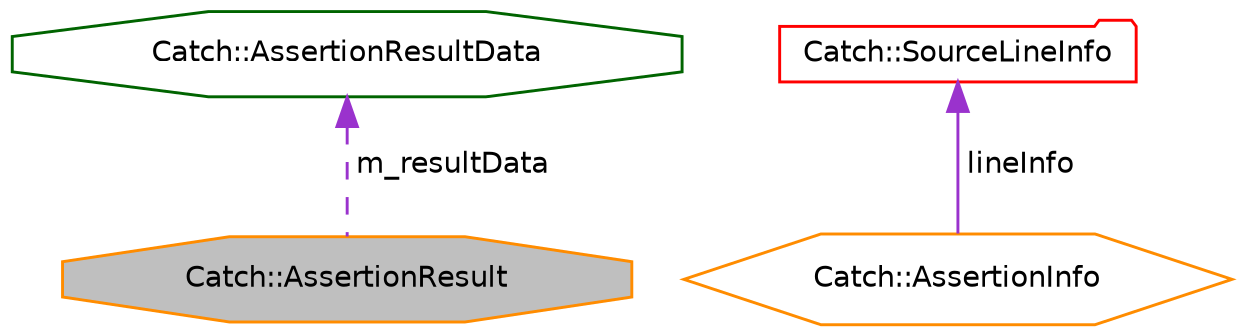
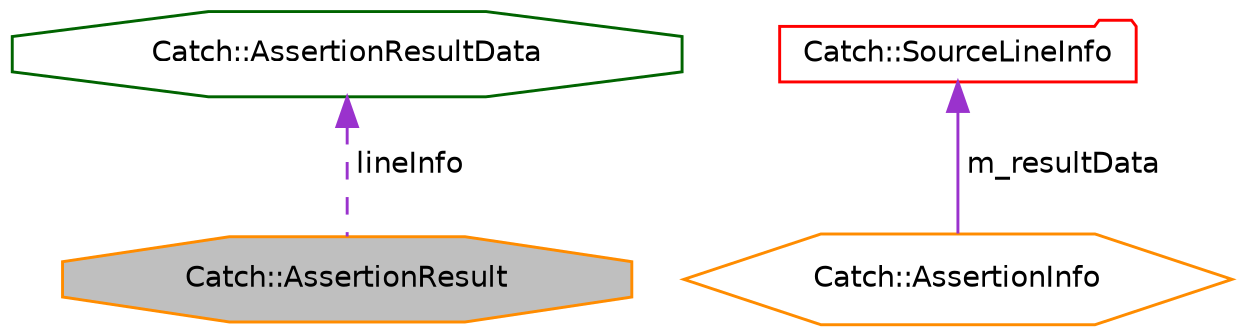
edge "Catch::AssertionResult" -> "Catch::AssertionResultData": label " m_resultData" -> " lineInfo"
edge "Catch::AssertionInfo" -> "Catch::SourceLineInfo": label " lineInfo" -> " m_resultData"
